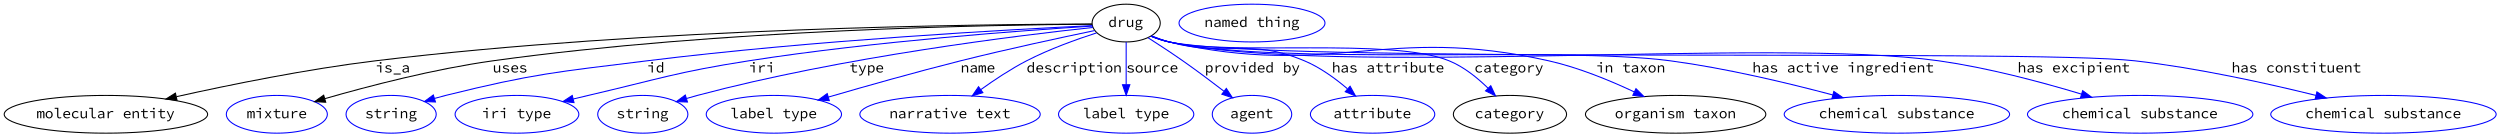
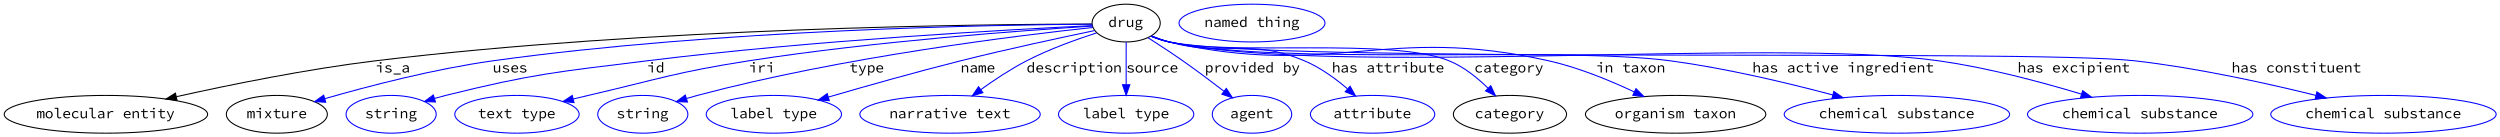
edge "drug" -> "mixture": color black -> blue
node "mixture": color blue -> black
node "iri type": label "iri type" -> "text type"
